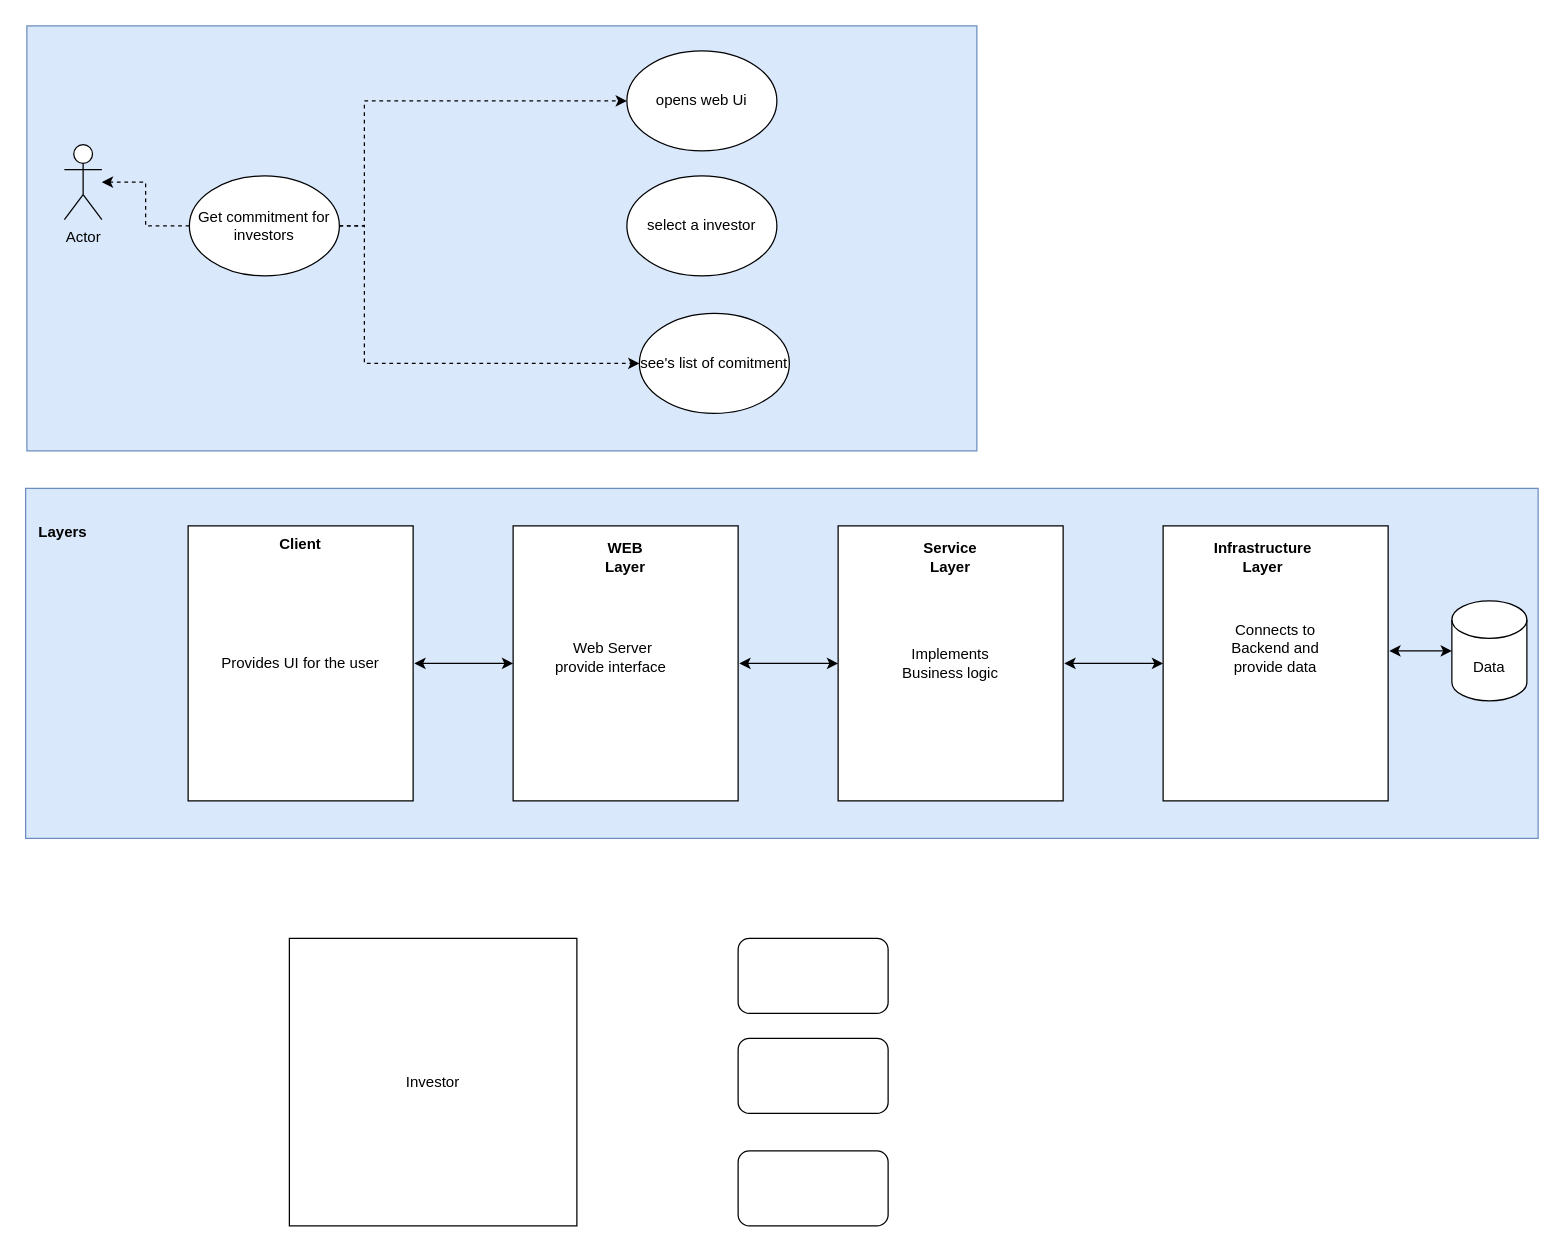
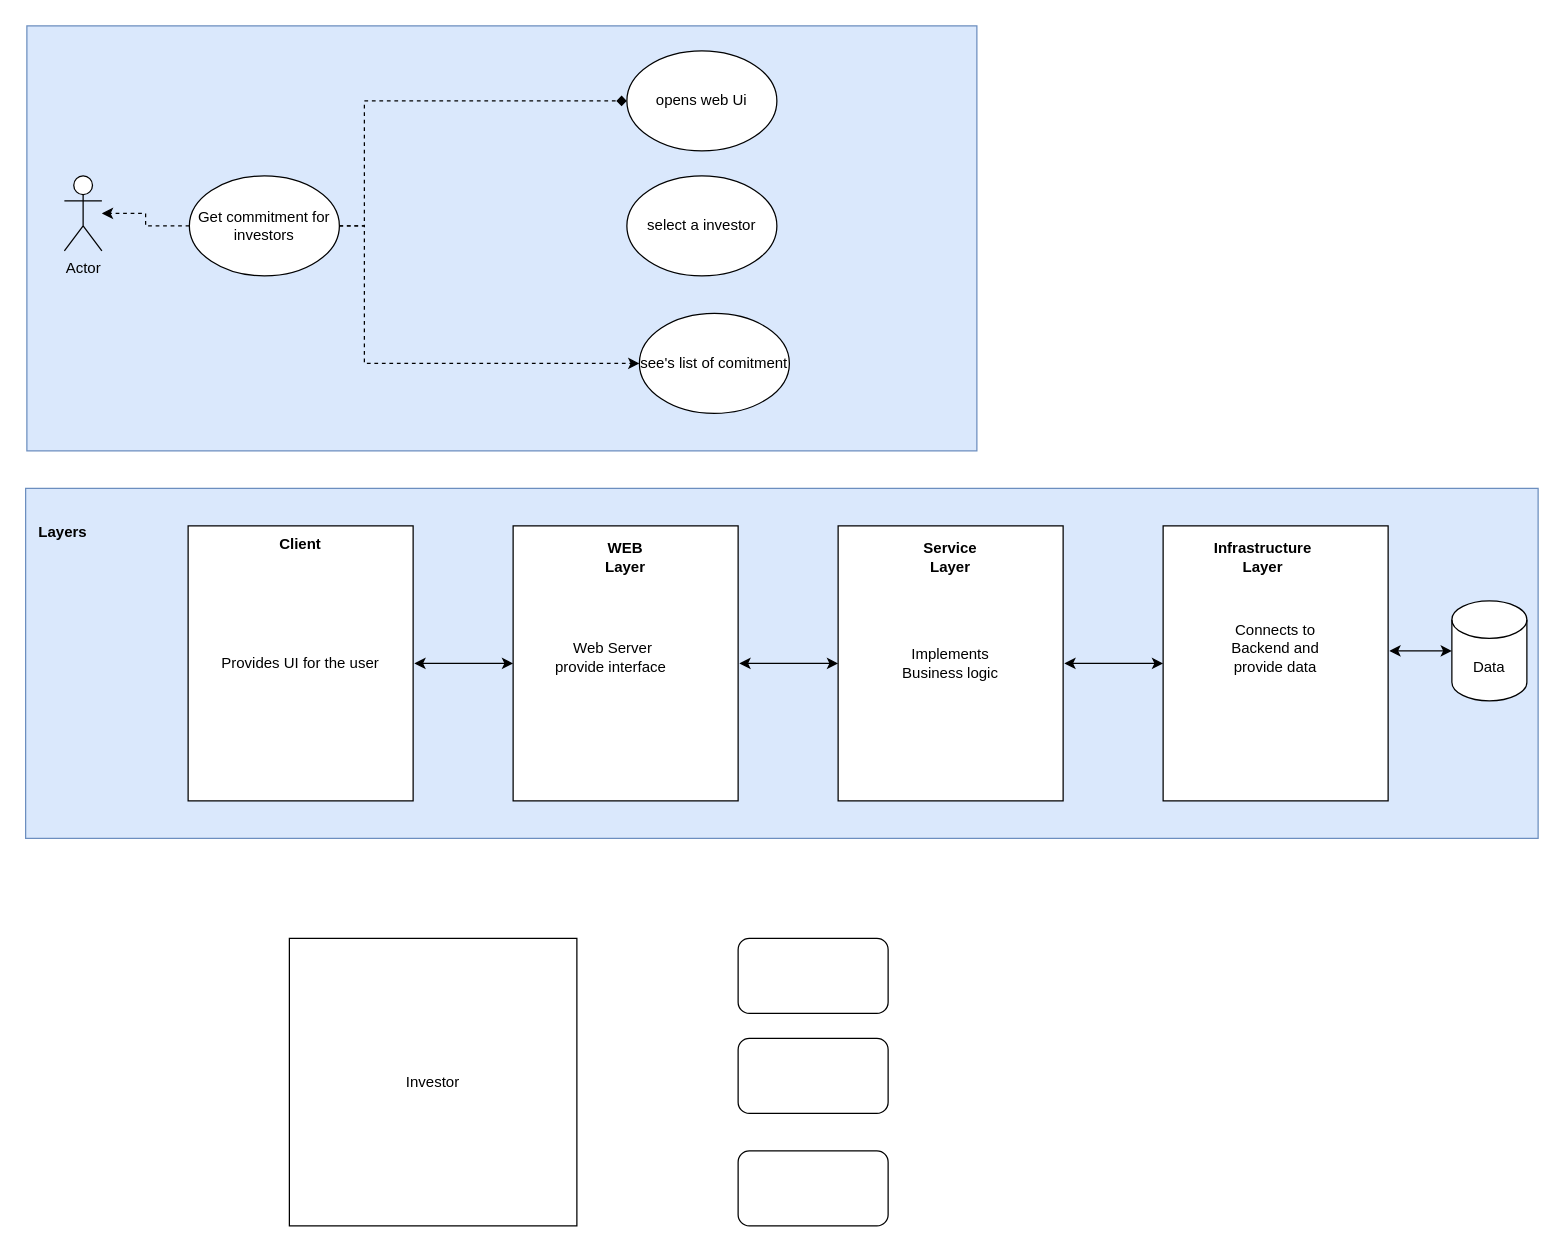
edge "Get commitment for investors" -> "opens web Ui": arrowhead classic -> diamond
node "Actor": moved (83, 182) -> (83, 213)
